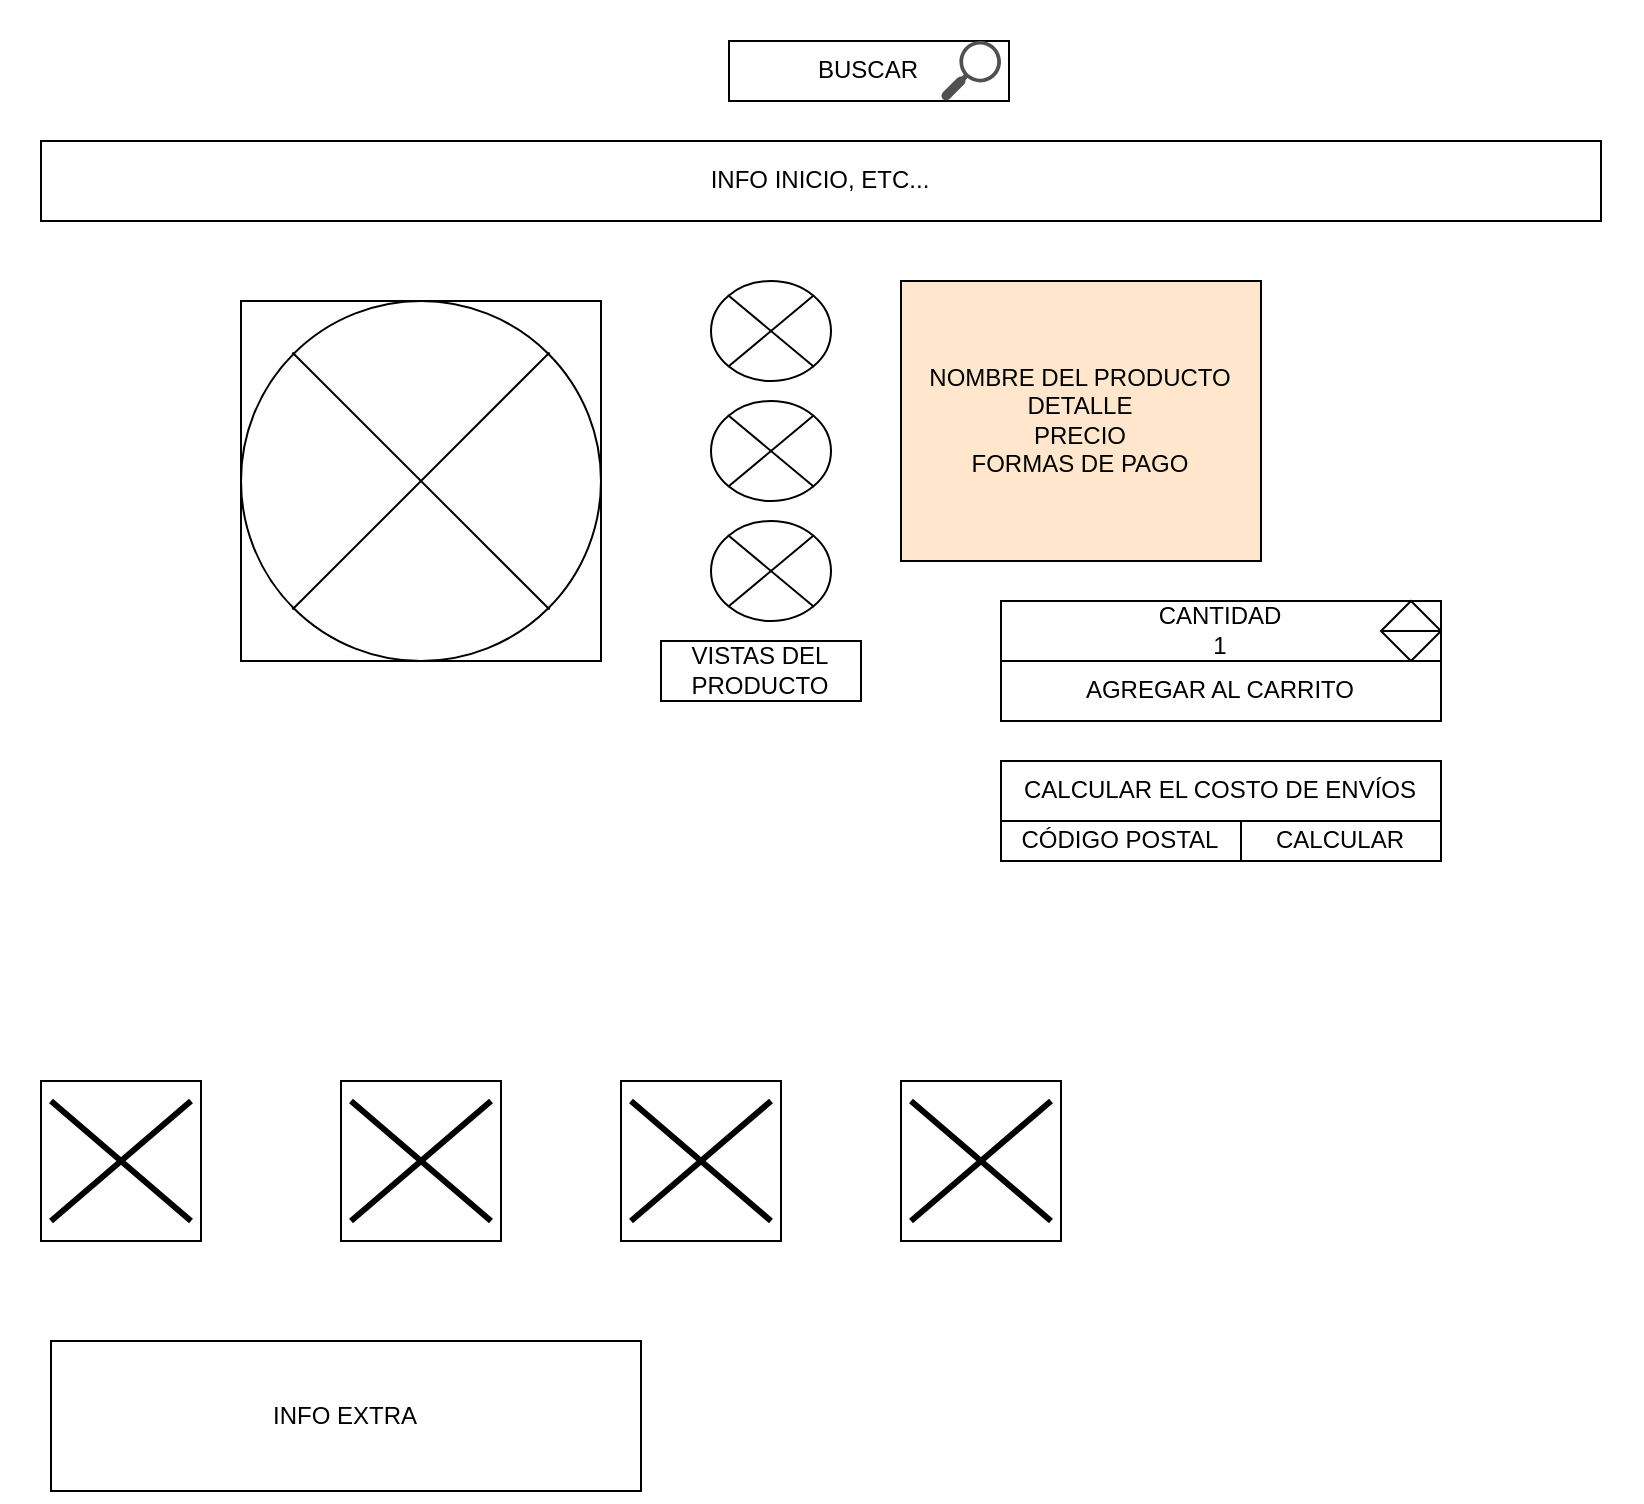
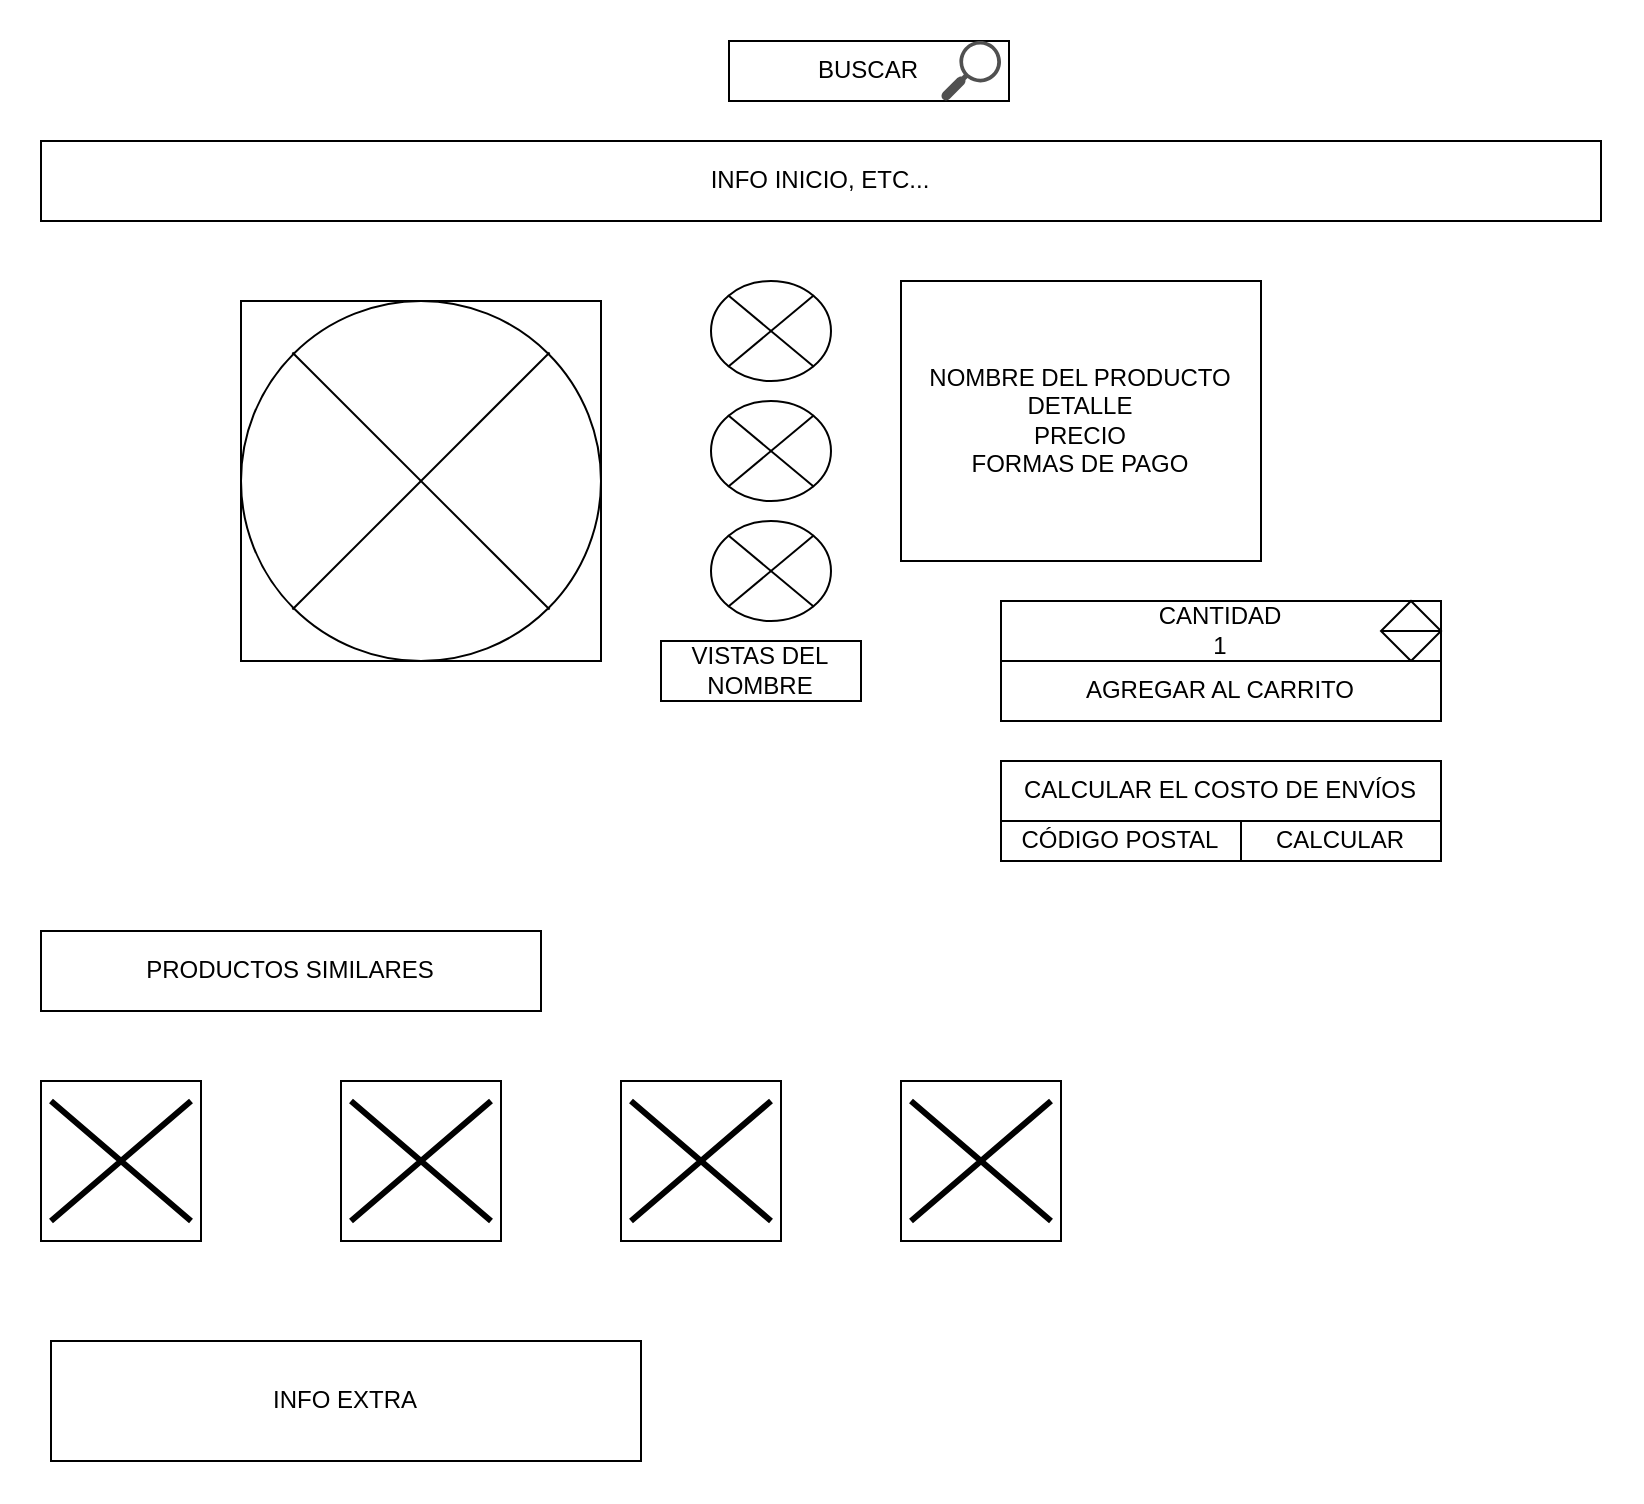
node "NOMBRE DEL PRODUCTO DETALLE PRECIO FORMAS DE PAGO": fillcolor #ffe6cc -> #ffffff
node "VISTAS DEL PRODUCTO": label "VISTAS DEL PRODUCTO" -> "VISTAS DEL NOMBRE"
node "PRODUCTOS SIMILARES": added
node "INFO EXTRA": size 590x150 -> 590x120
